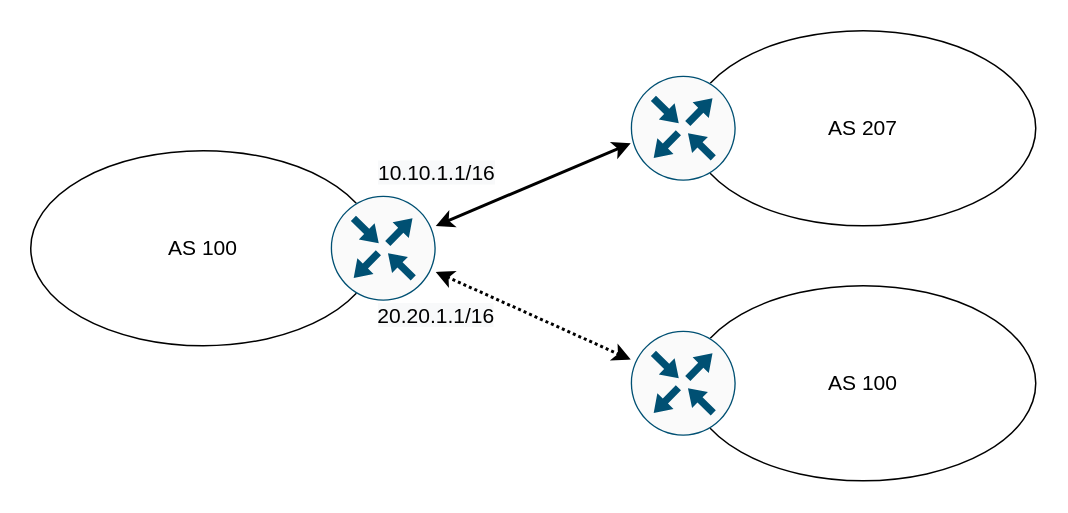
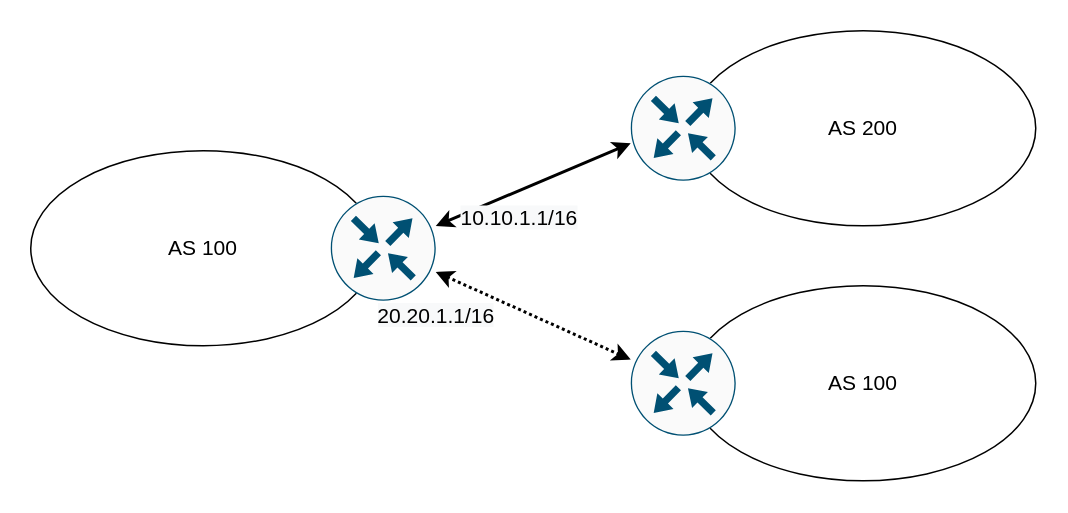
node "AS 207": label "AS 207" -> "AS 200"
node "10.10.1.1/16": moved (458, 173) -> (541, 218)
